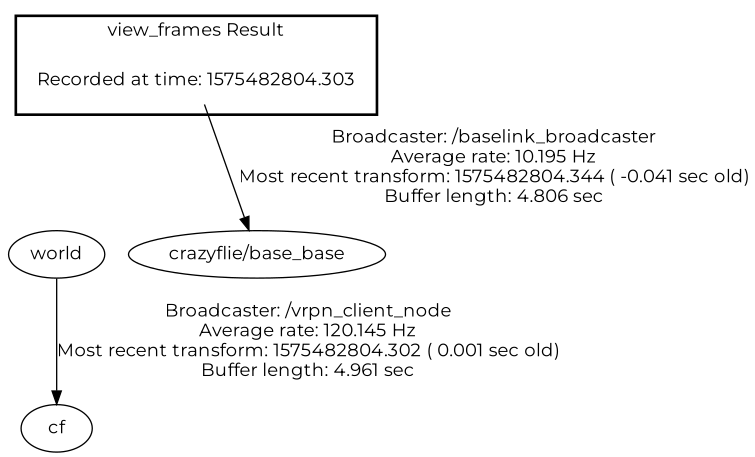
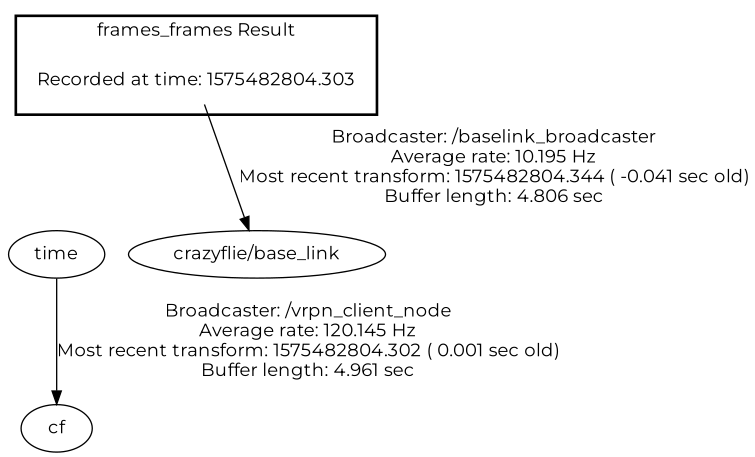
cluster "view_frames Result": label "view_frames Result" -> "frames_frames Result"
node "world": label "world" -> "time"
node "crazyflie/base_base": label "crazyflie/base_base" -> "crazyflie/base_link"
